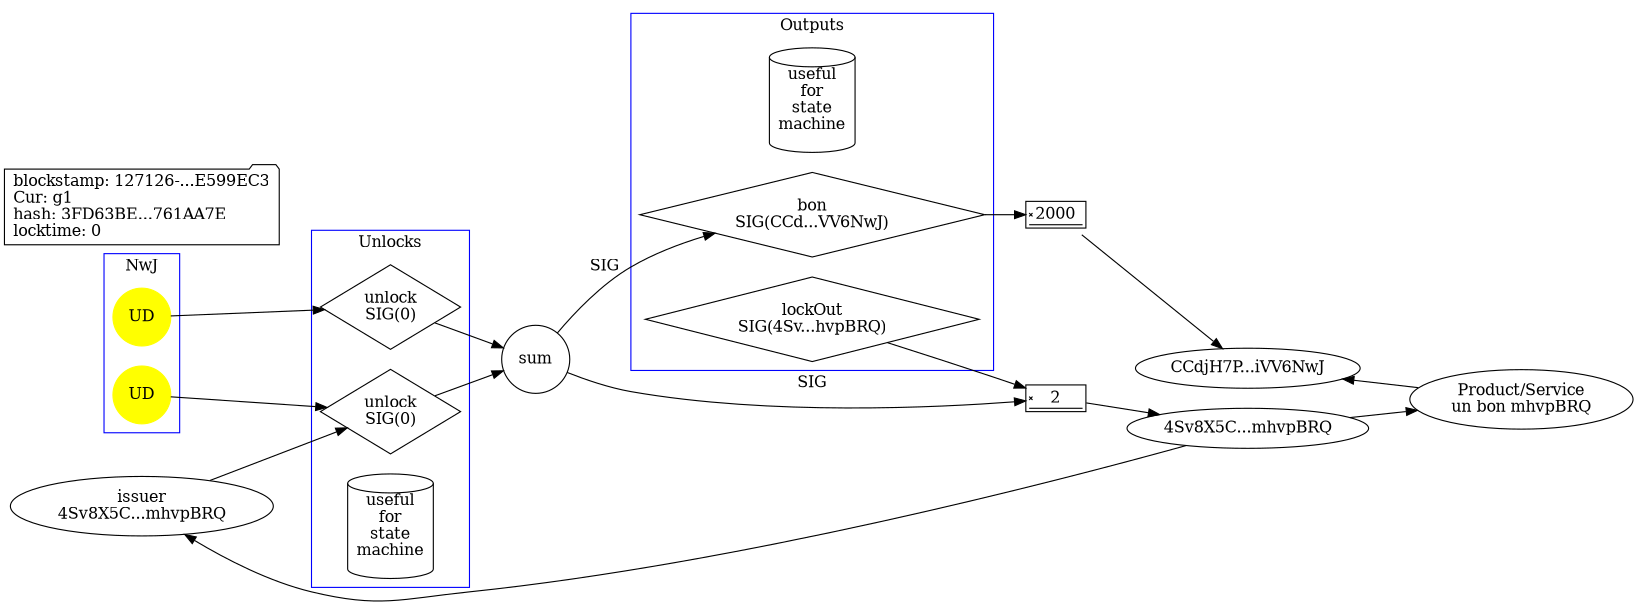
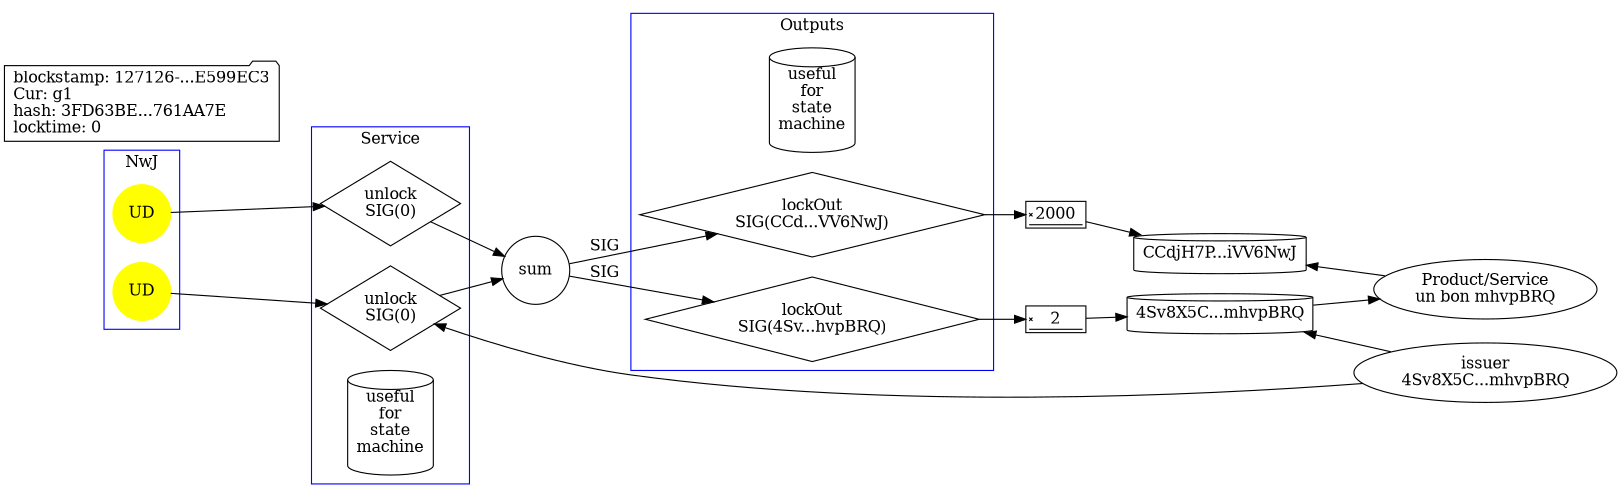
node "bon SIG(CCd...VV6NwJ)": label "bon SIG(CCd...VV6NwJ)" -> "lockOut SIG(CCd...VV6NwJ)"
cluster "Unlocks": label "Unlocks" -> "Service"
node "CCdjH7P...iVV6NwJ": shape ellipse -> cylinder
edge "sum" -> "2": now "sum" -> "lockOut SIG(4Sv...hvpBRQ)"
node "4Sv8X5C...mhvpBRQ": shape ellipse -> cylinder
edge "4Sv8X5C...mhvpBRQ" -> "issuer 4Sv8X5C...mhvpBRQ": reversed
